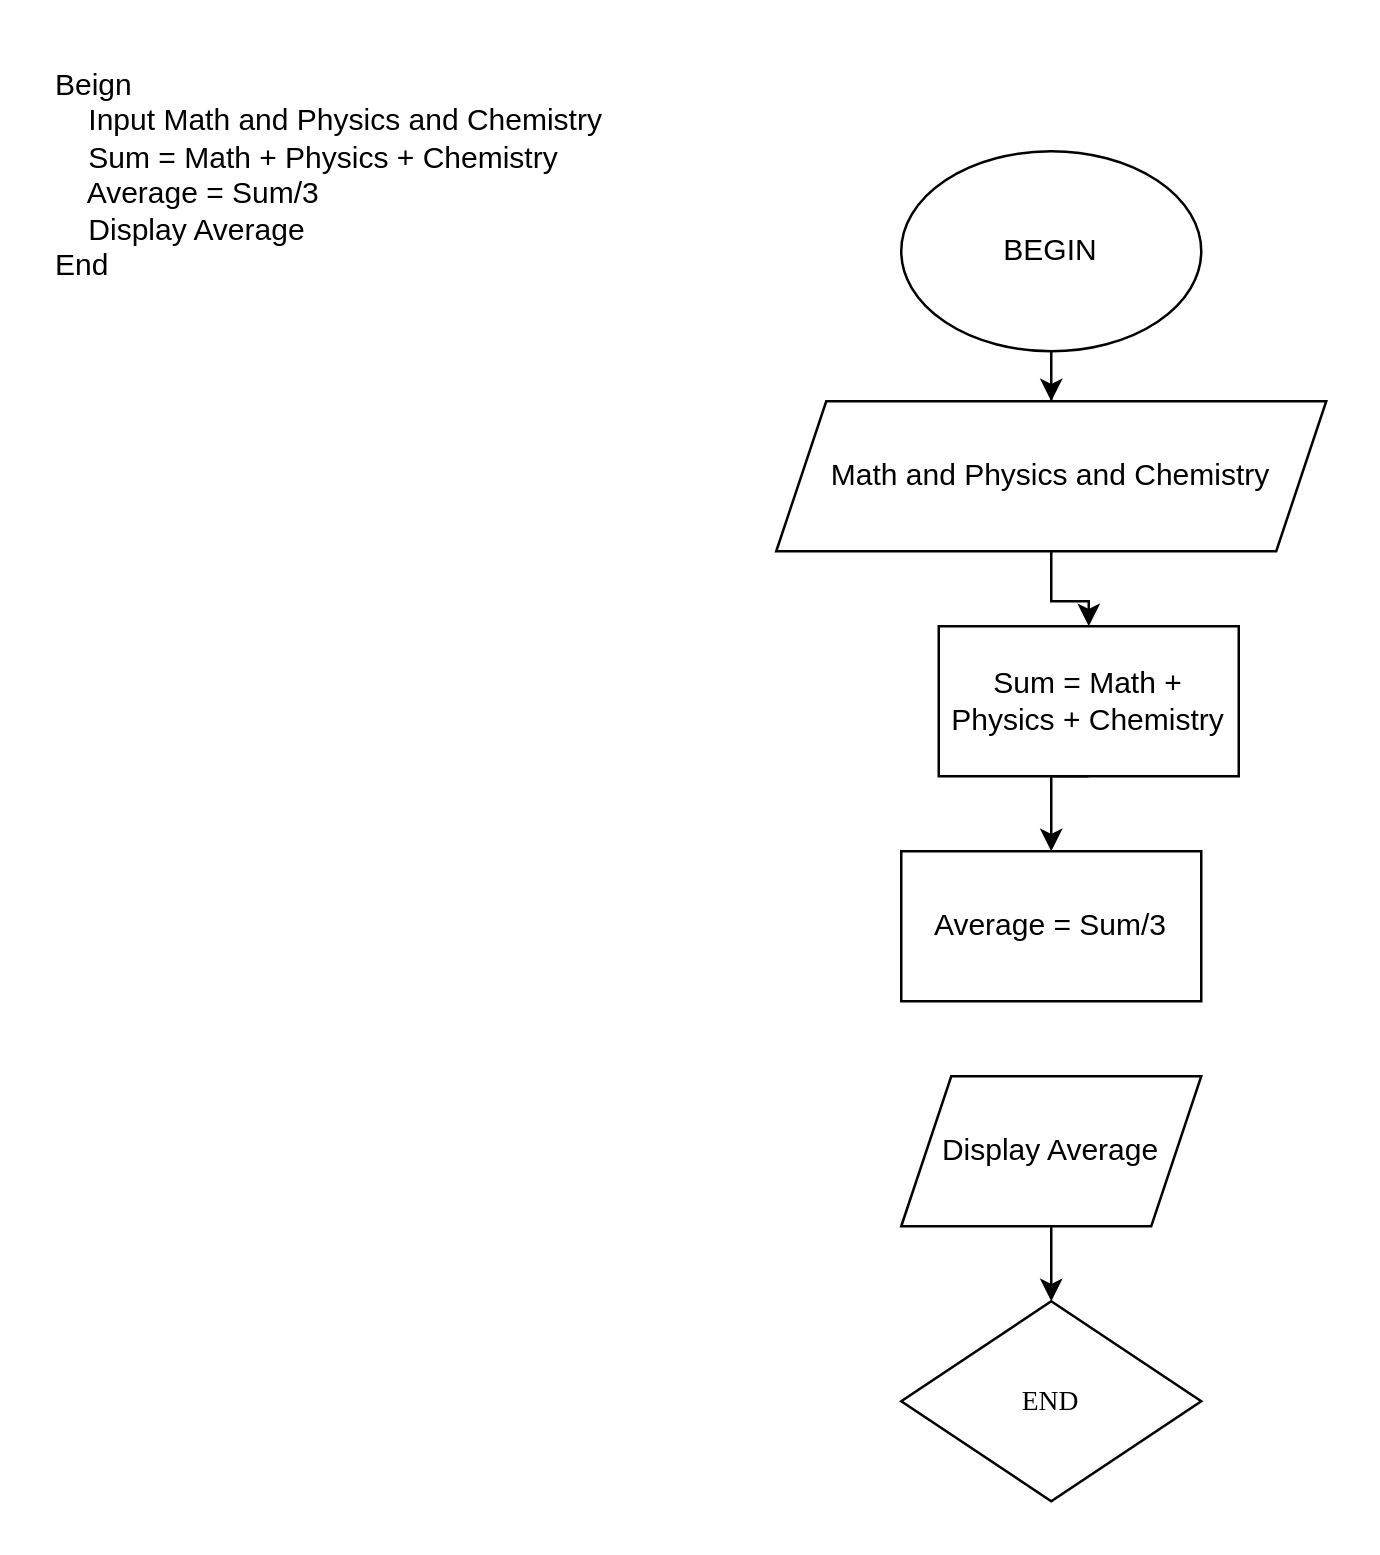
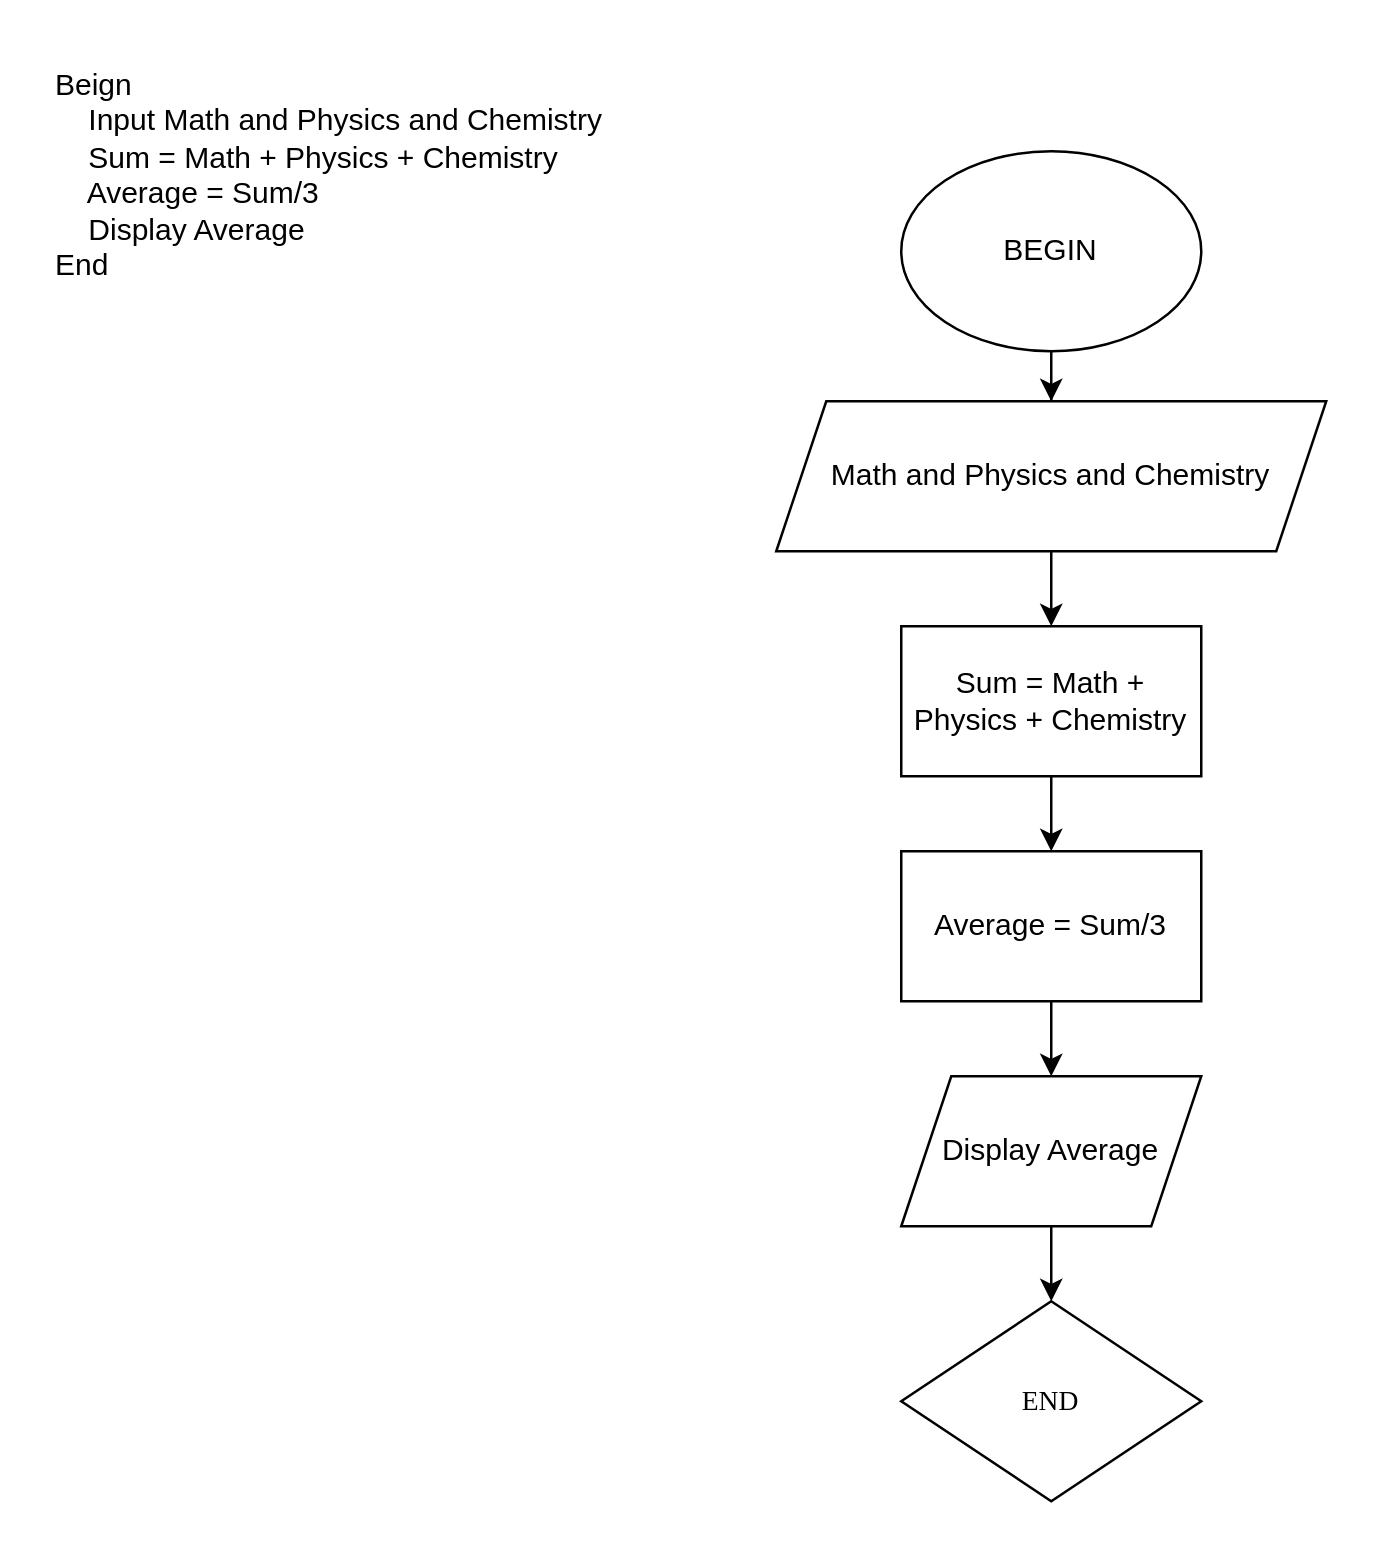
node "Sum = Math + Physics + Chemistry": moved (1089, 701) -> (1051, 701)
edge "Average = Sum/3" -> "Display Average": added
